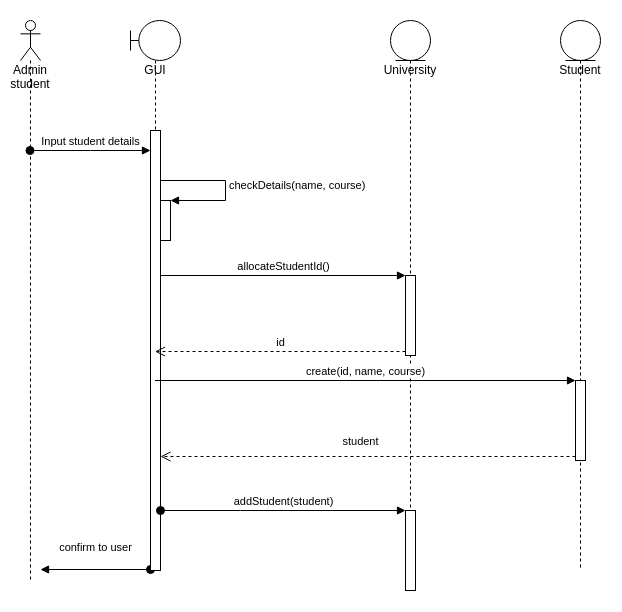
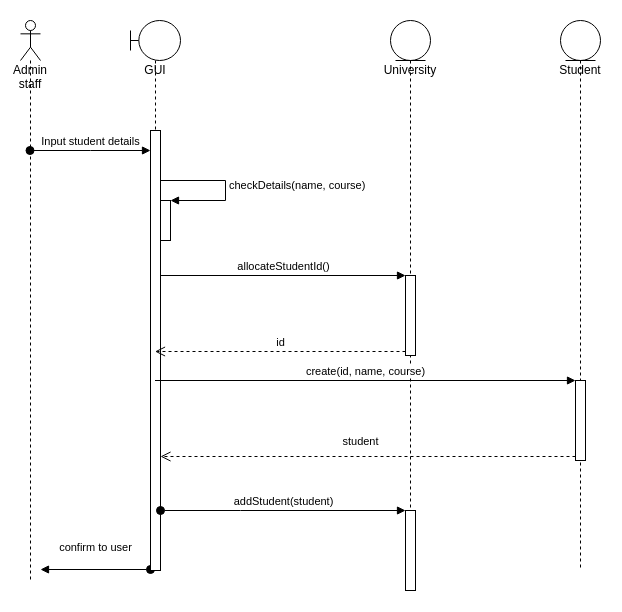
node "Admin student": label "Admin student" -> "Admin staff"
